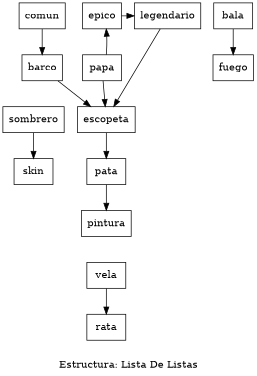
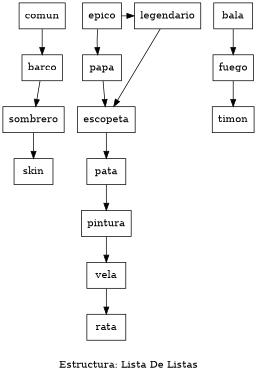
edge "papa" -> "epico": reversed
edge "barco" -> "escopeta": now "barco" -> "sombrero"
node "timon": added
edge "pintura" -> "vela": added
